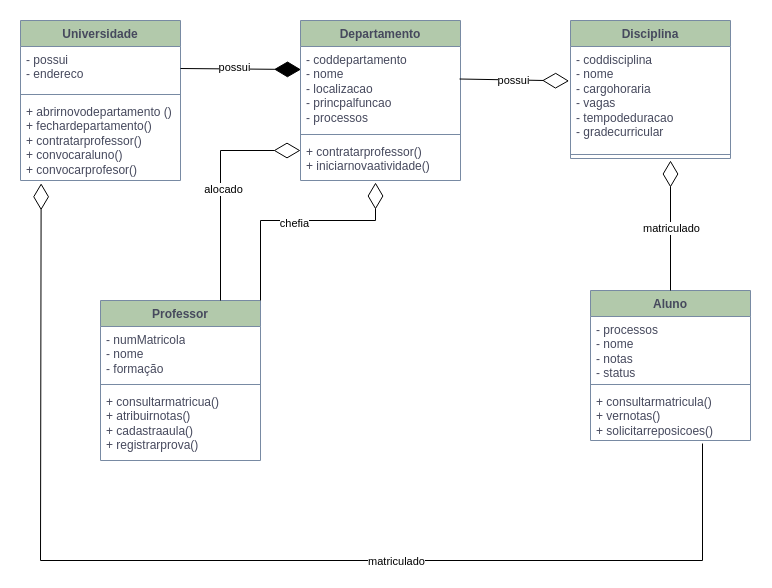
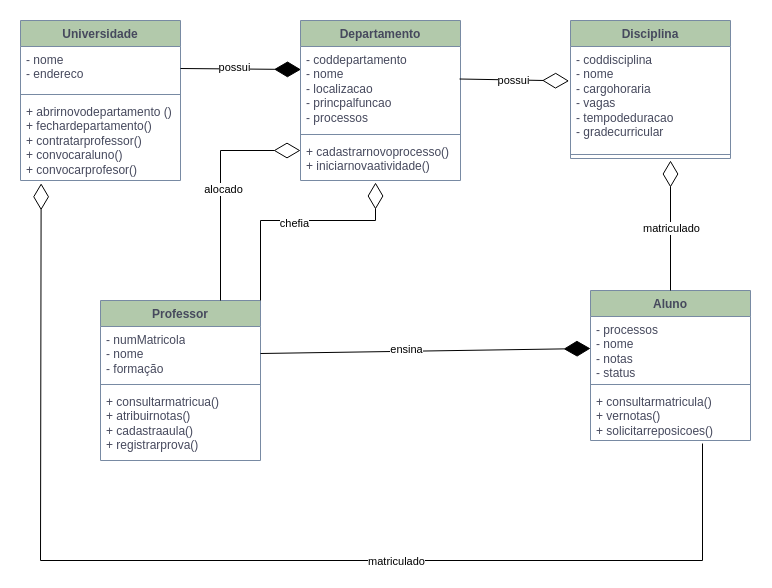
node "- possui - endereco": label "- possui - endereco" -> "- nome - endereco"
node "+ contratarprofessor() + iniciarnovaatividade()": label "+ contratarprofessor() + iniciarnovaatividade()" -> "+ cadastrarnovoprocesso() + iniciarnovaatividade()"
edge "- numMatricola - nome - formação" -> "- processos - nome - notas - status": added, label "ensina"
